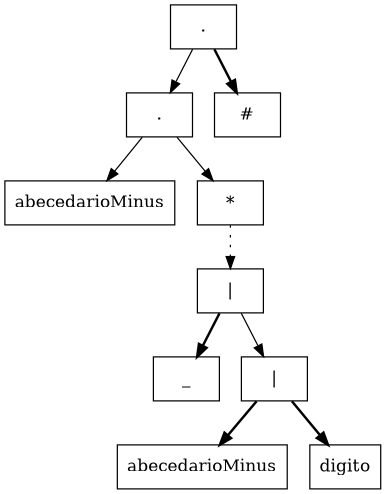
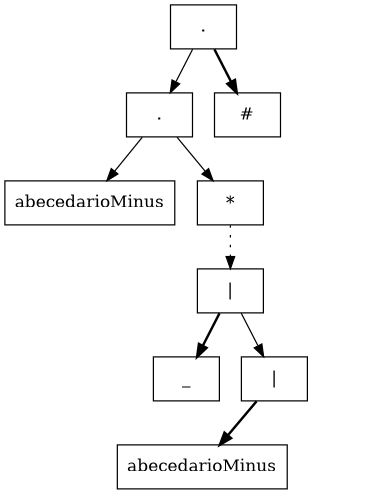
node "digito": removed
